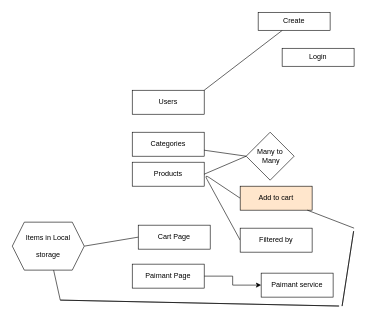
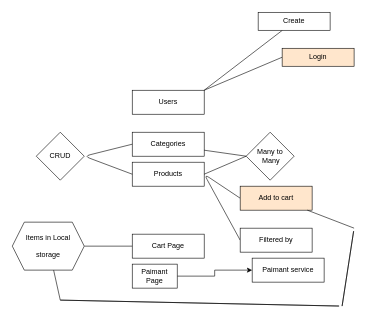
node "Login": fillcolor #ffffff -> #ffe6cc
edge "Login" -- "Users": added
node "CRUD": added
edge "Categories" -- "Products": added
node "Cart Page": moved (174, 237) -> (168, 246)
node "Paimant Page": size 72x24 -> 45x24
node "Paimant service": moved (297, 285) -> (288, 270)
